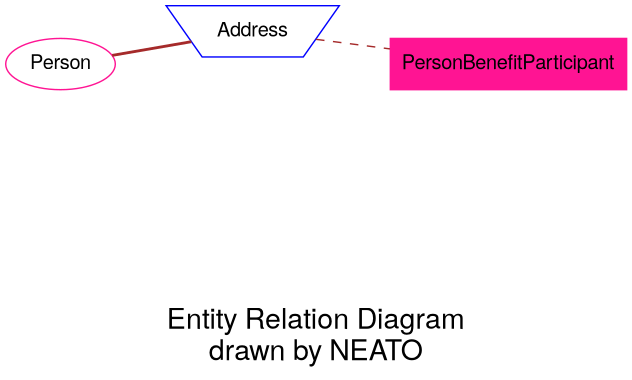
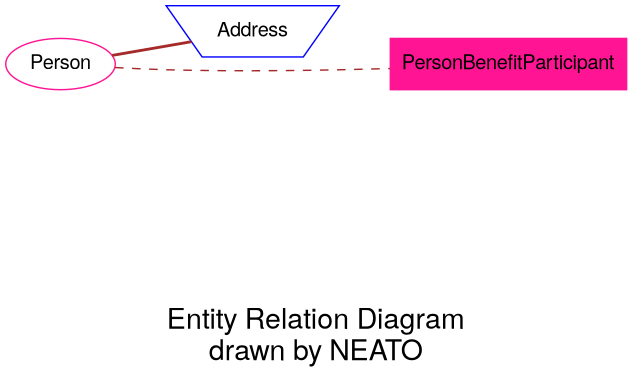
edge "Address" -- "PersonBenefitParticipant": now "Person" -- "PersonBenefitParticipant"
